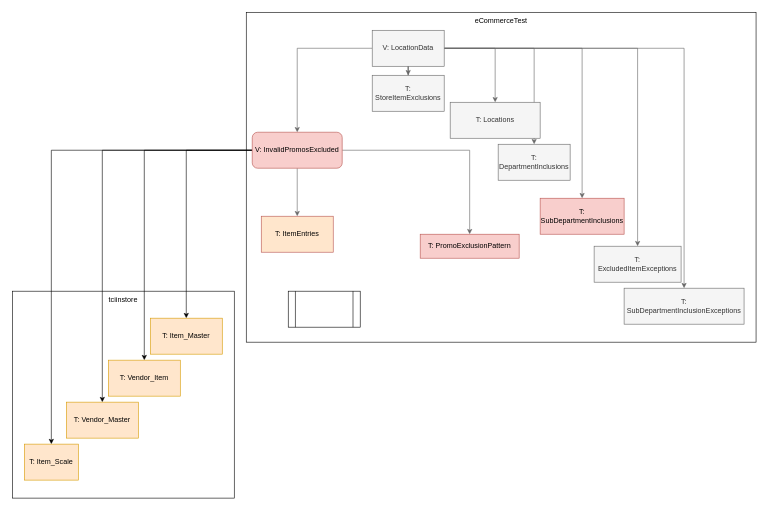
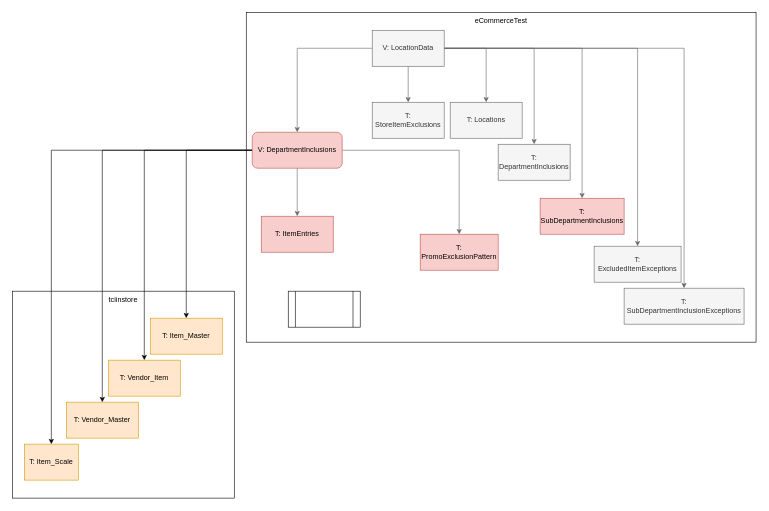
node "T: StoreItemExclusions": moved (408, 93) -> (408, 120)
node "T: Locations": size 90x36 -> 72x36
node "V: InvalidPromosExcluded": label "V: InvalidPromosExcluded" -> "V: DepartmentInclusions"
node "T: ItemEntries": fillcolor #ffe6cc -> #f8cecc
node "T: PromoExclusionPattern": size 99x24 -> 78x36
